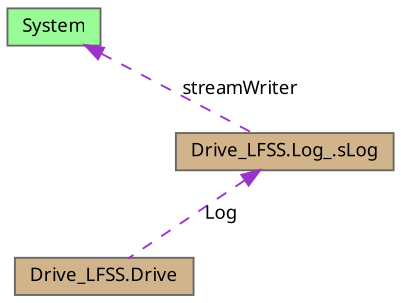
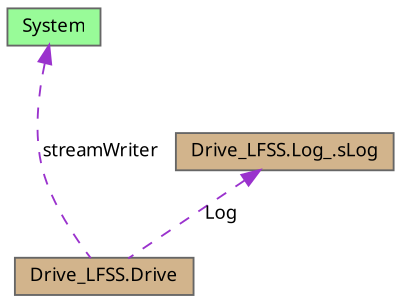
edge "Drive_LFSS.Log_.sLog" -> "System": now "Drive_LFSS.Drive" -> "System"
